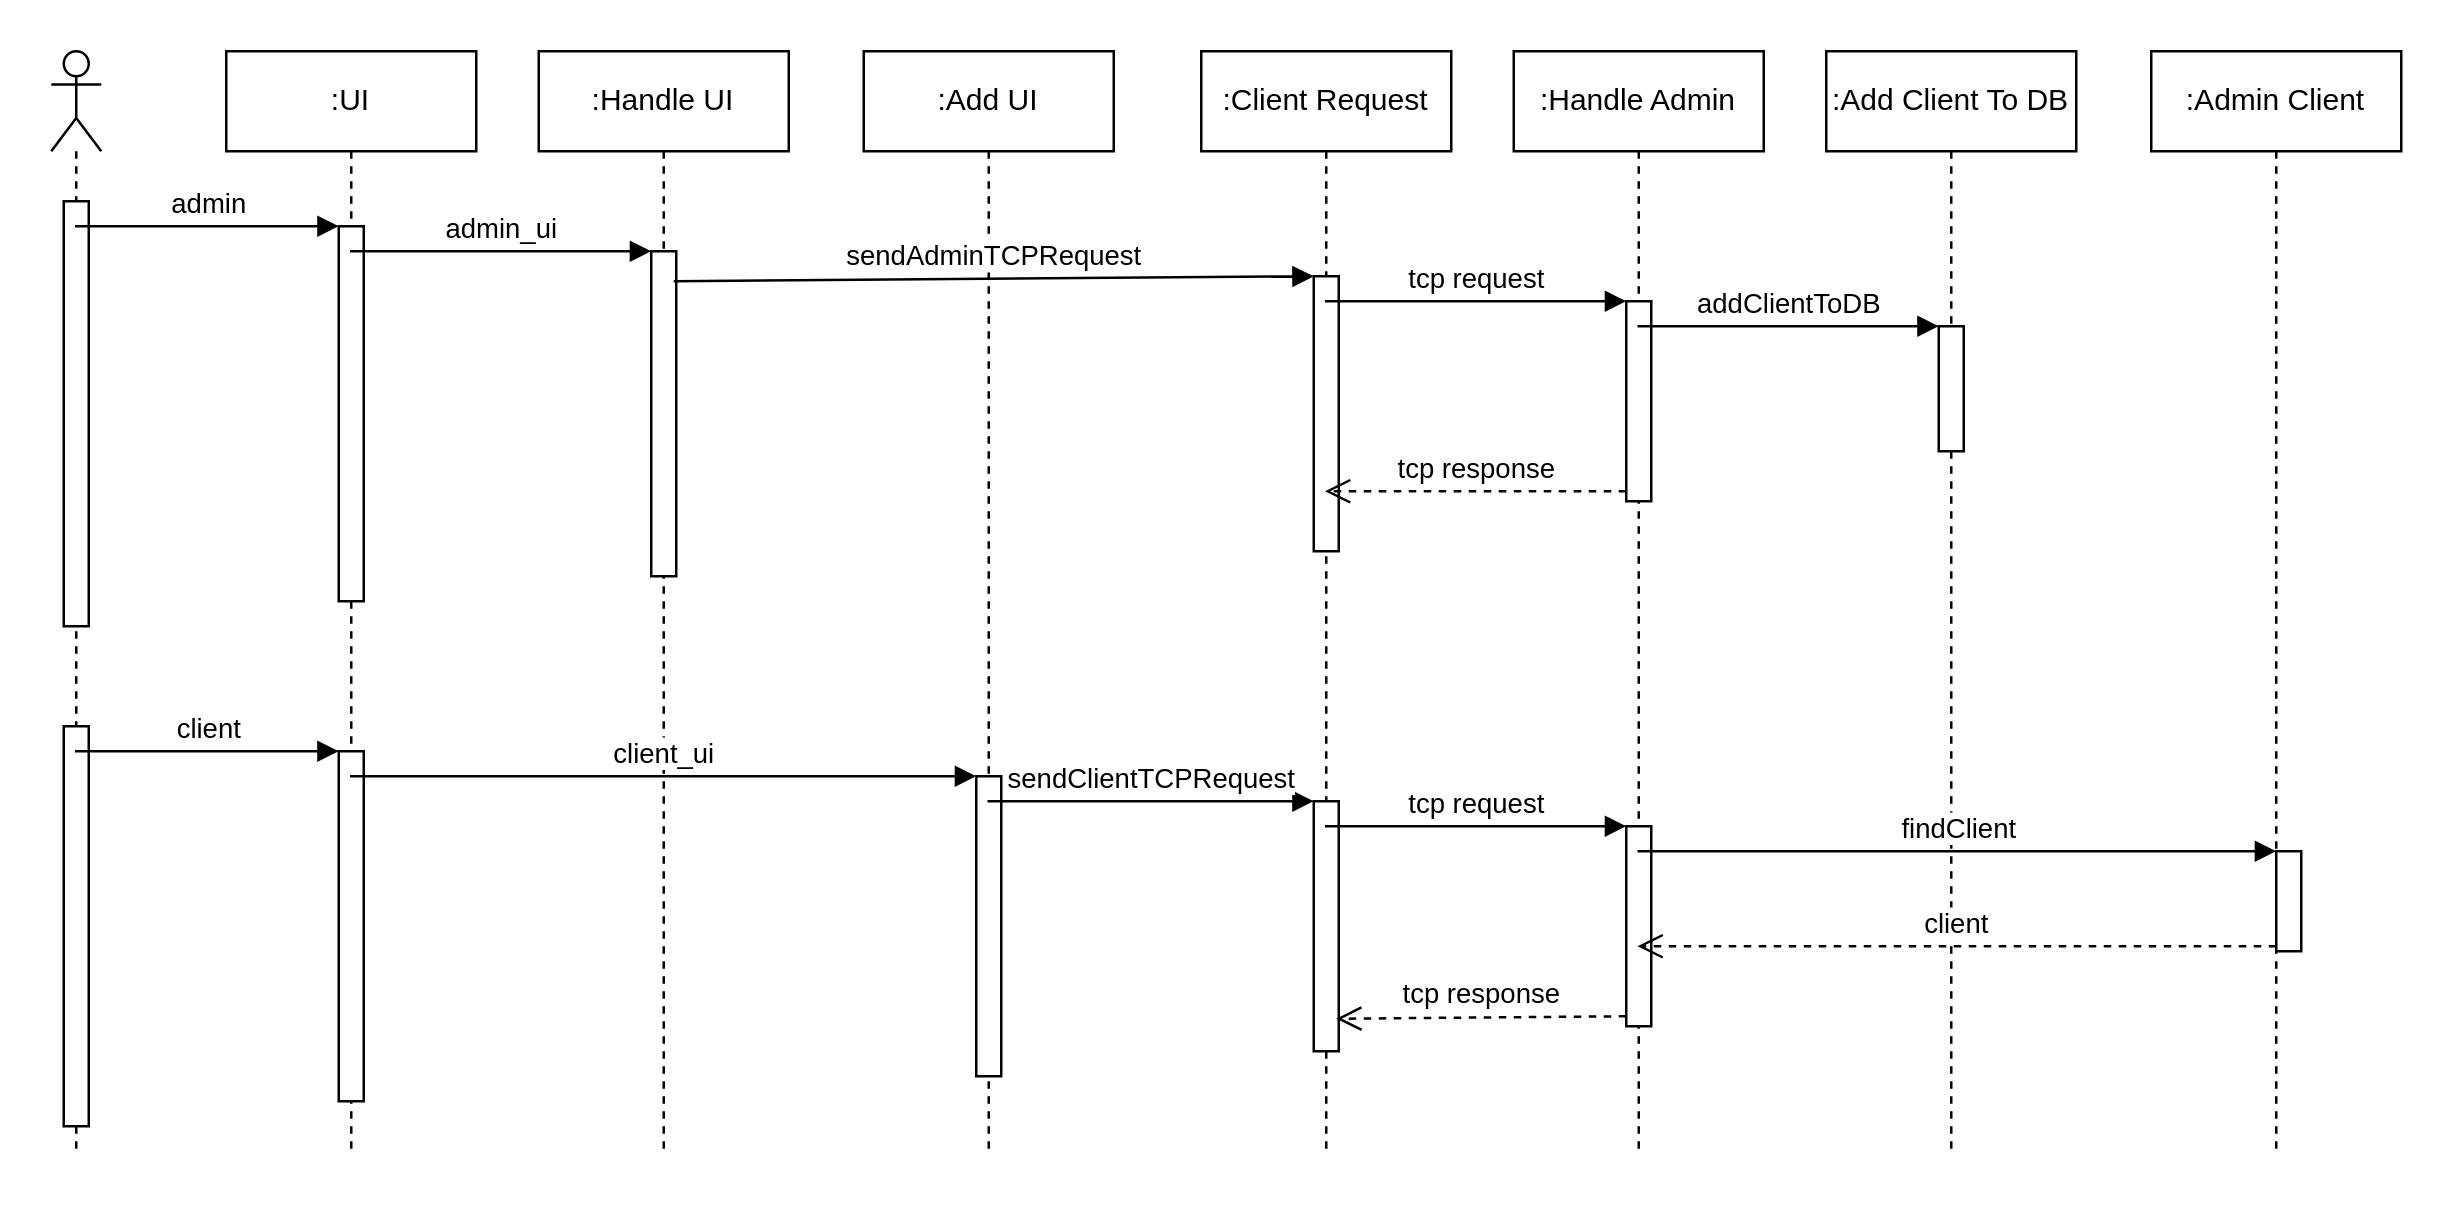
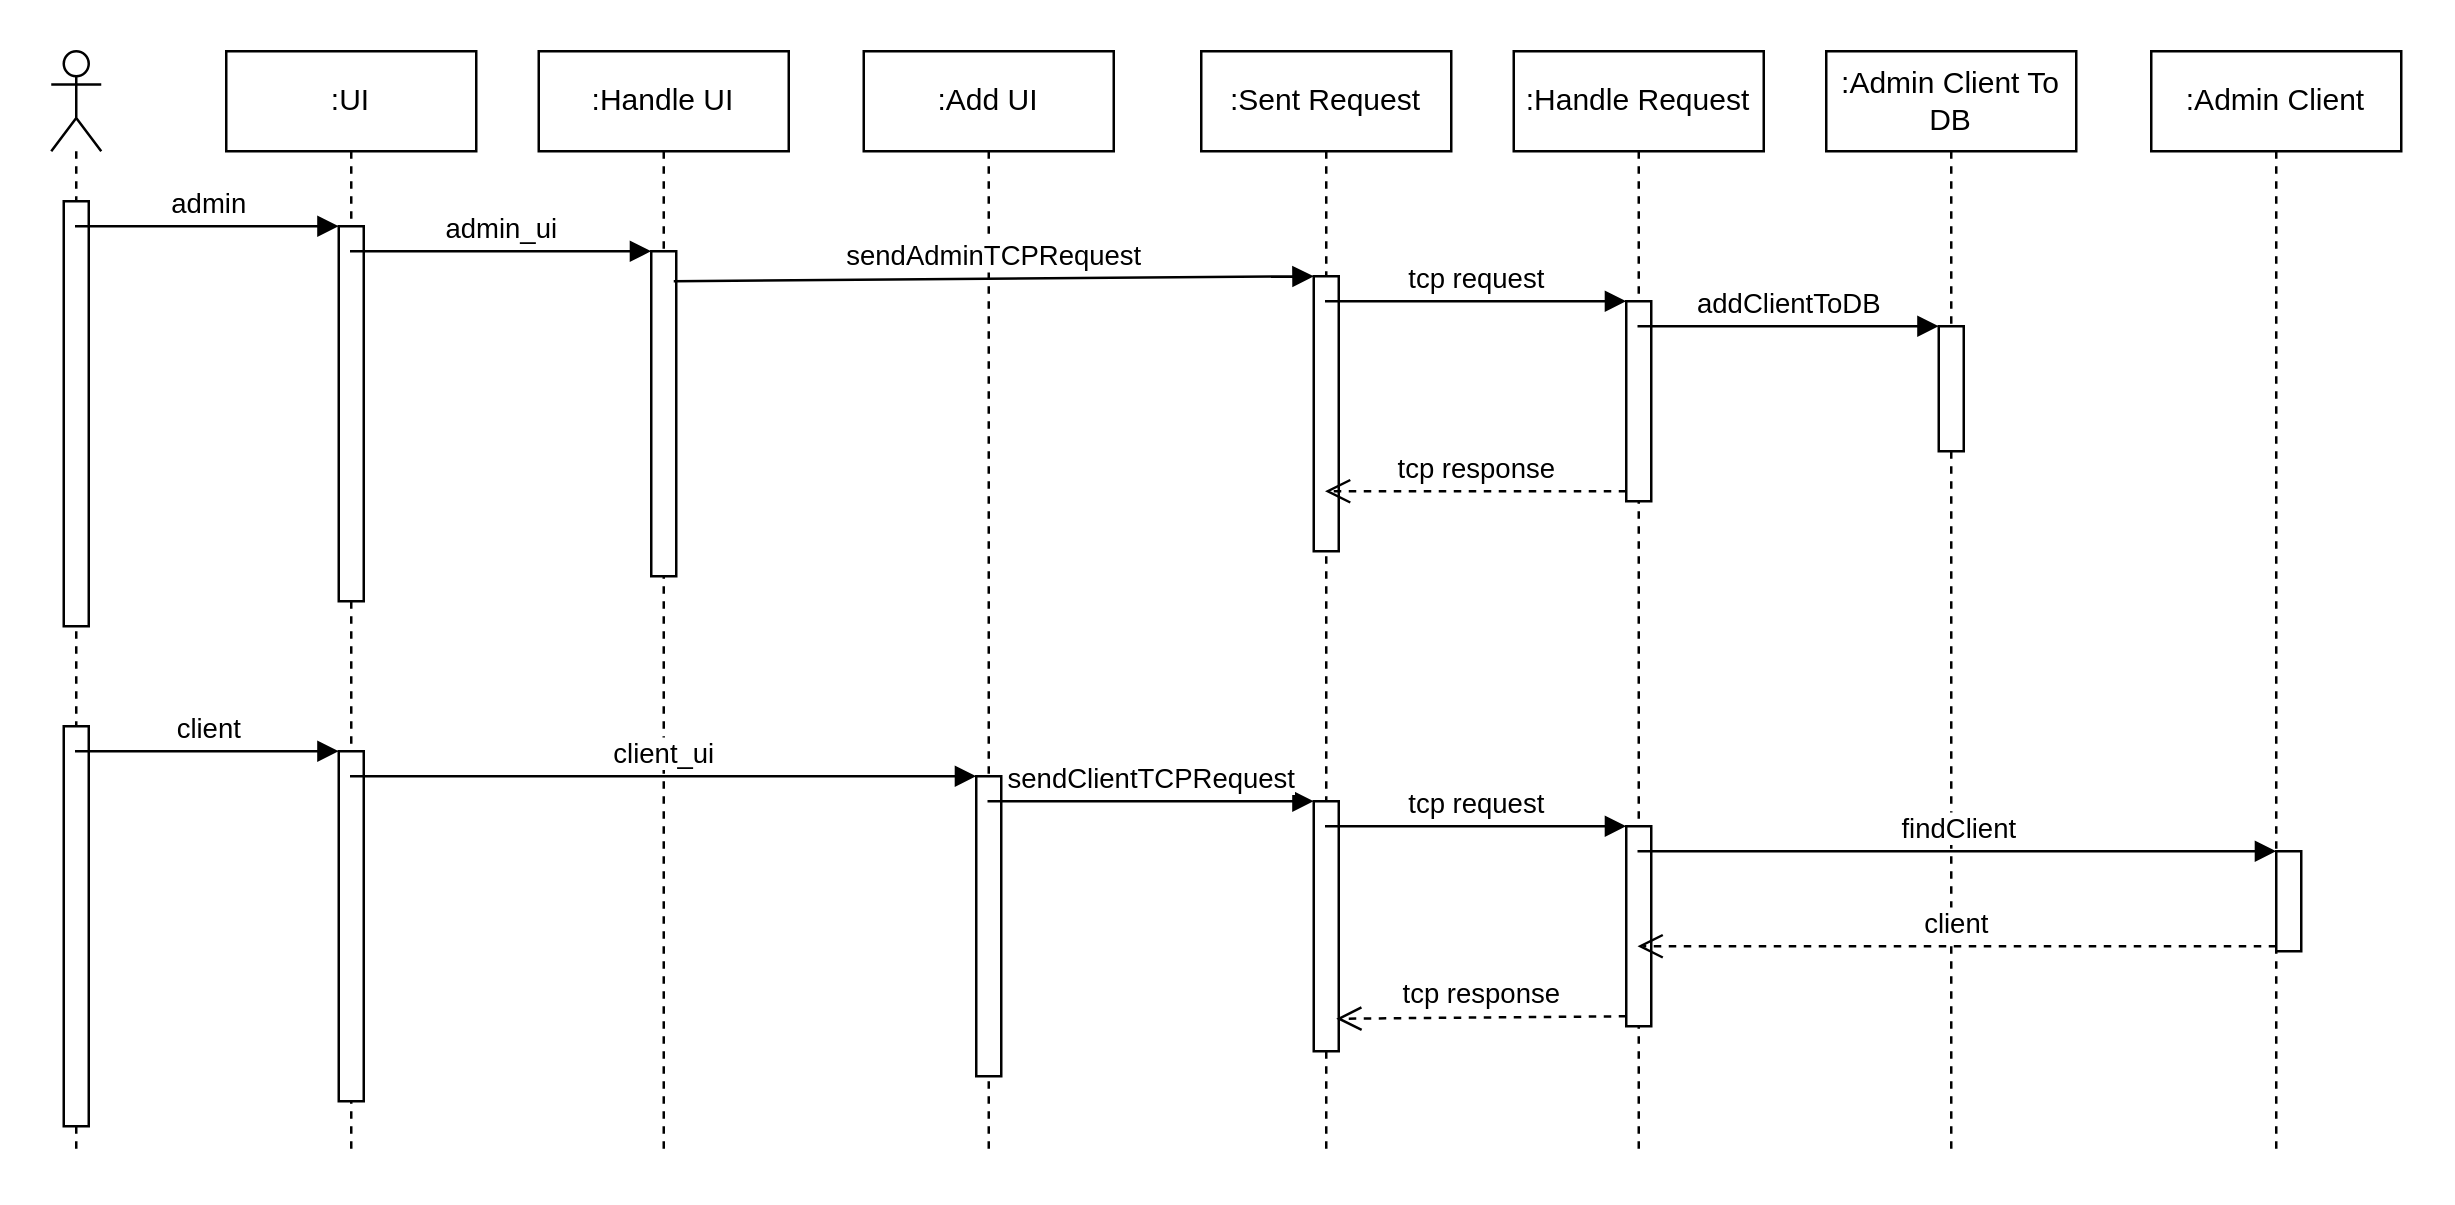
node ":Client Request": label ":Client Request" -> ":Sent Request"
node ":Handle Admin": label ":Handle Admin" -> ":Handle Request"
node ":Add Client To DB": label ":Add Client To DB" -> ":Admin Client To DB"
